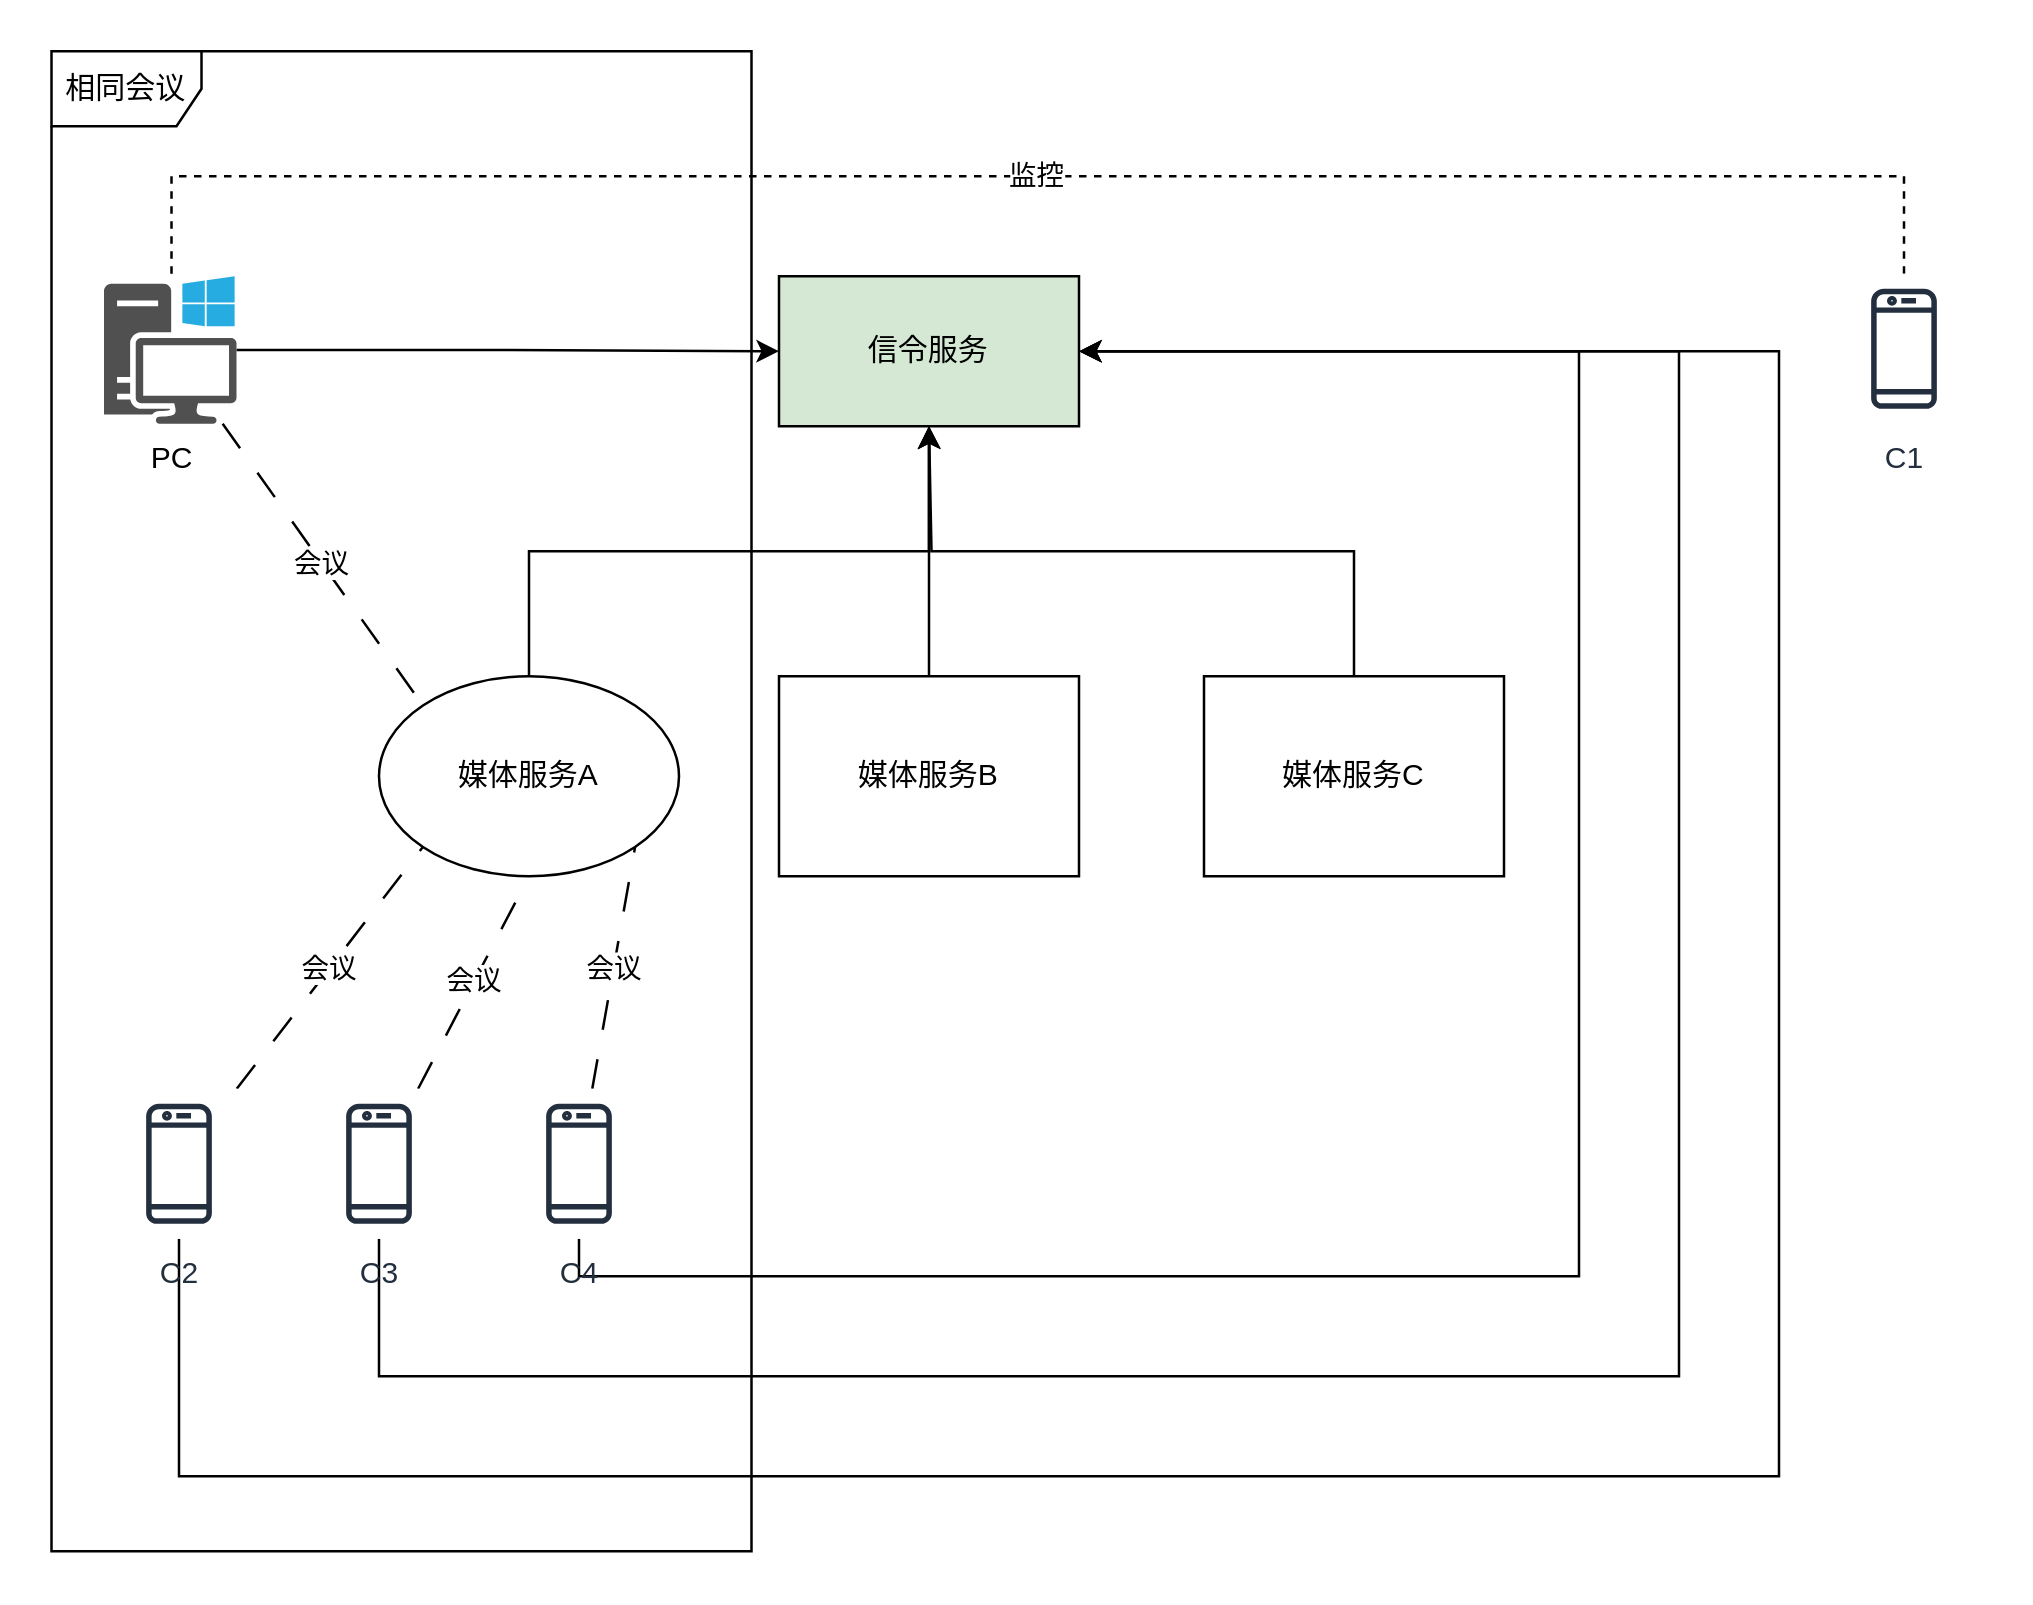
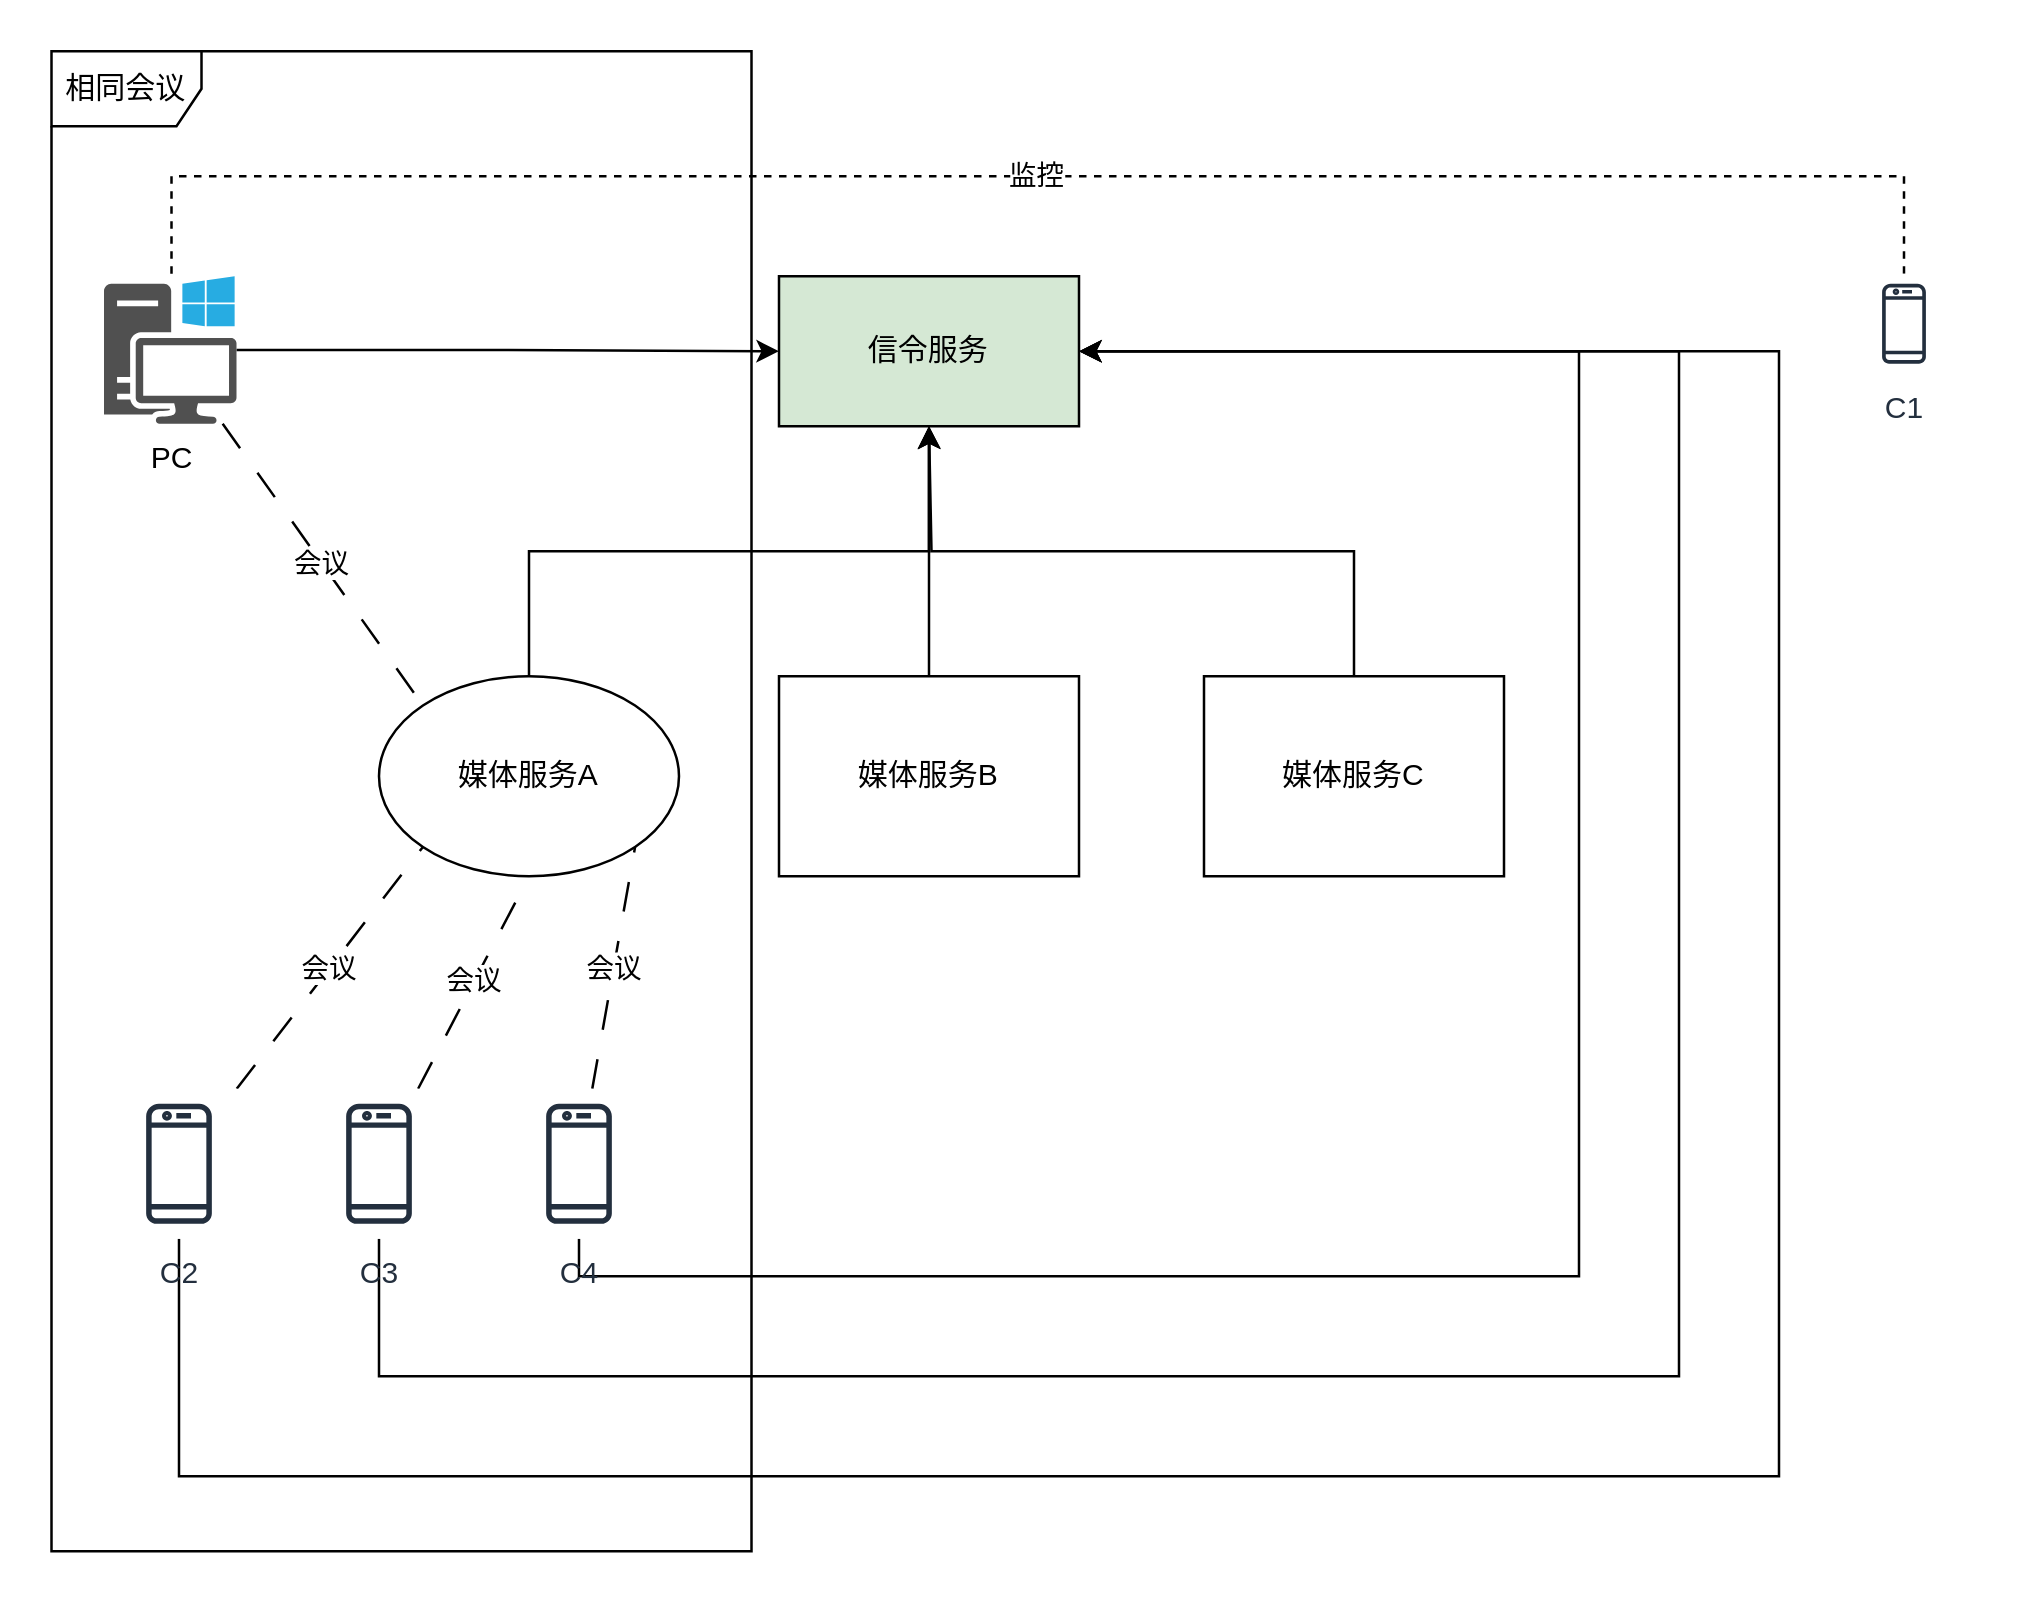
node "C1": size 150x150 -> 150x100
